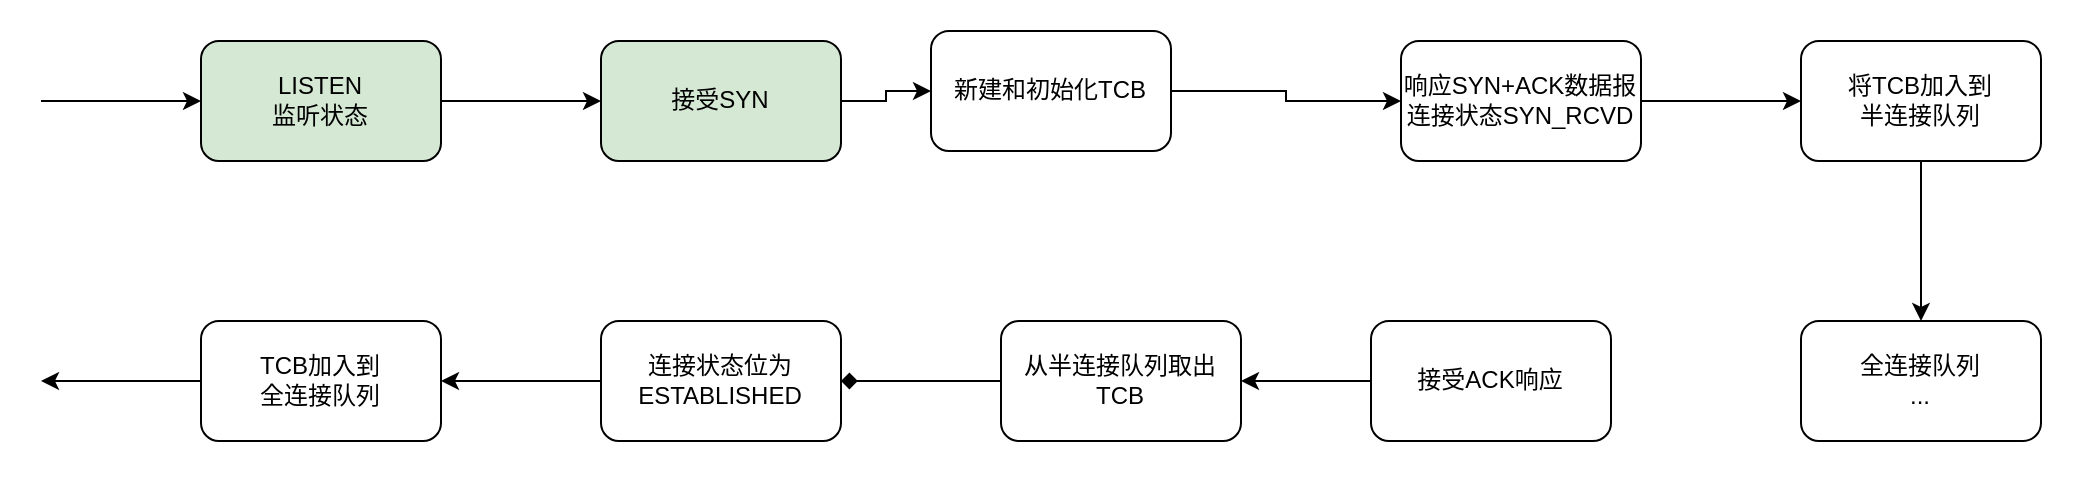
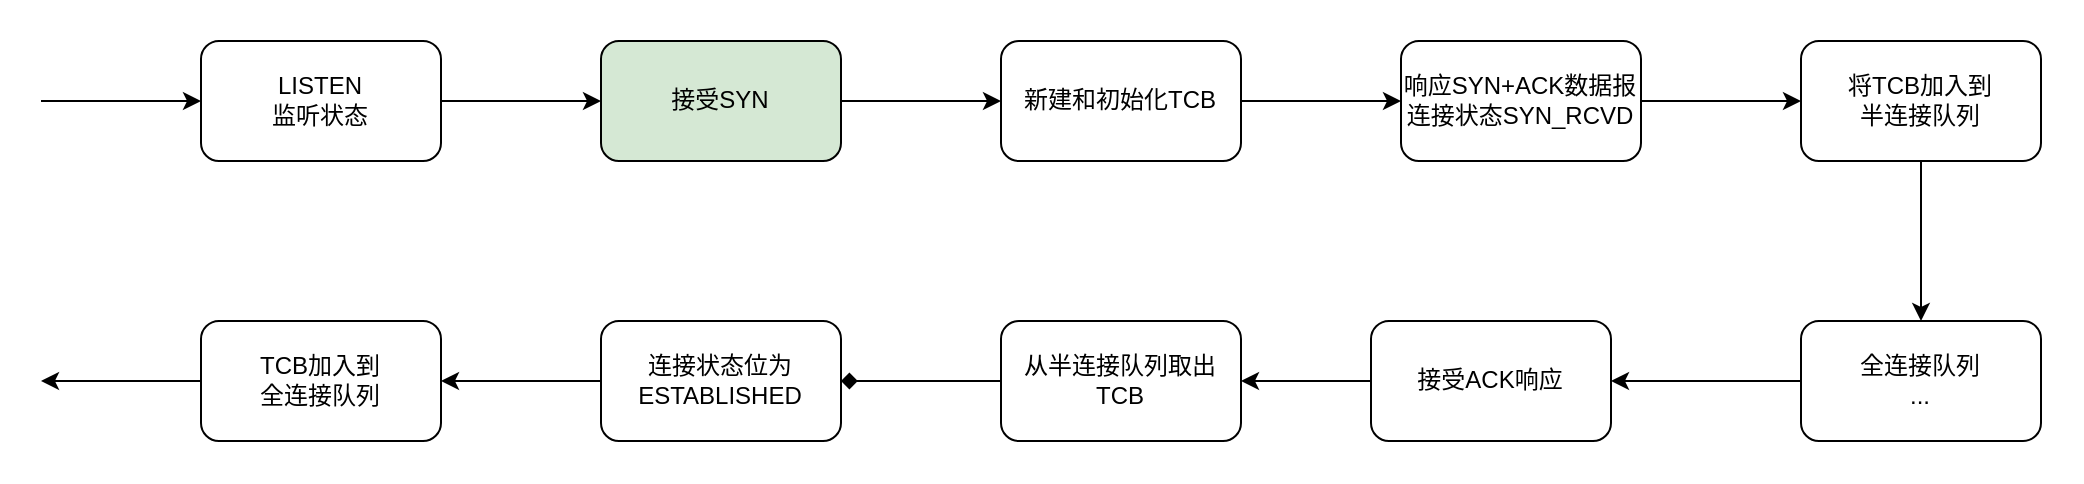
node "新建和初始化TCB": moved (1051, 91) -> (1121, 101)
node "LISTEN 监听状态": fillcolor #d5e8d4 -> #ffffff
edge "全连接队列 ..." -> "接受ACK响应": added
